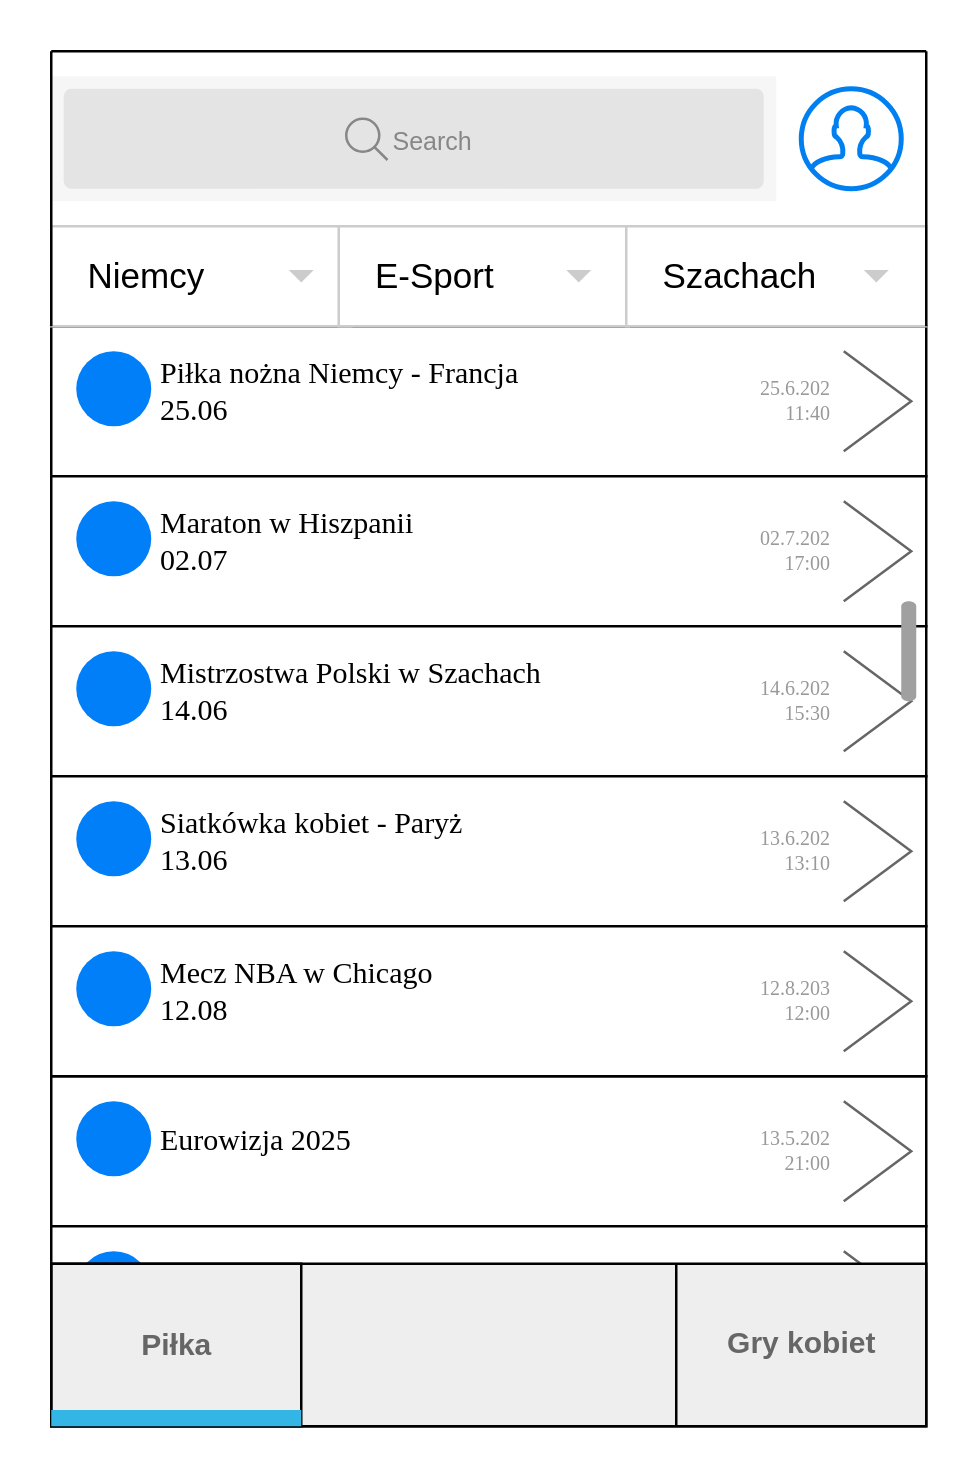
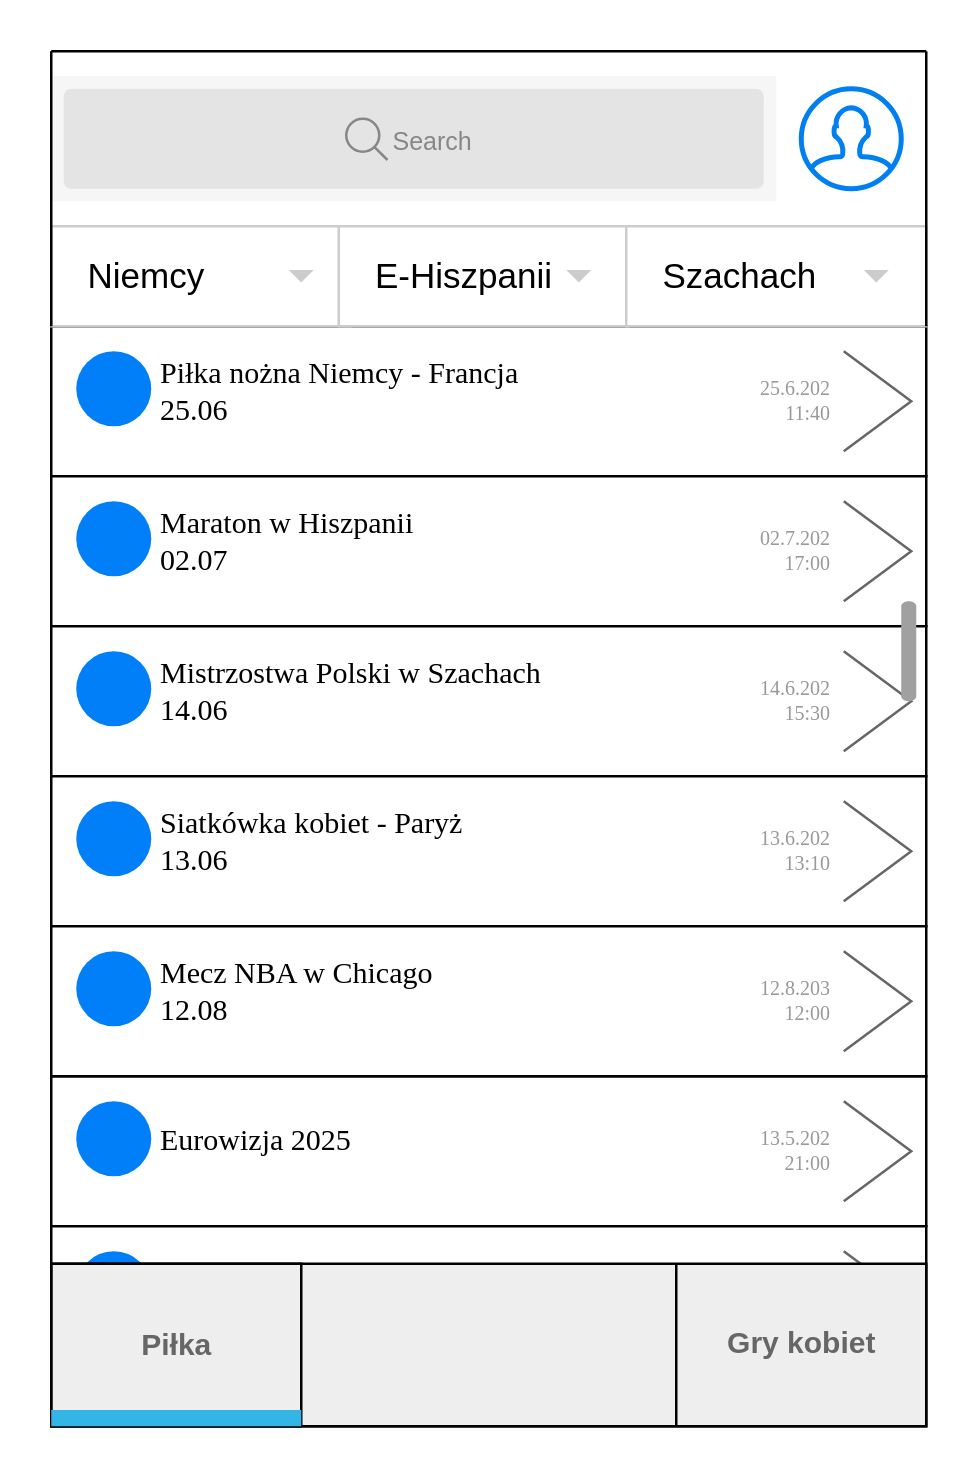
node "E-Sport": label "E-Sport" -> "E-Hiszpanii"
